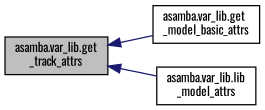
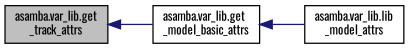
edge "asamba.var_lib.lib _model_attrs" -> "asamba.var_lib.get _track_attrs": now "asamba.var_lib.lib _model_attrs" -> "asamba.var_lib.get _model_basic_attrs"
